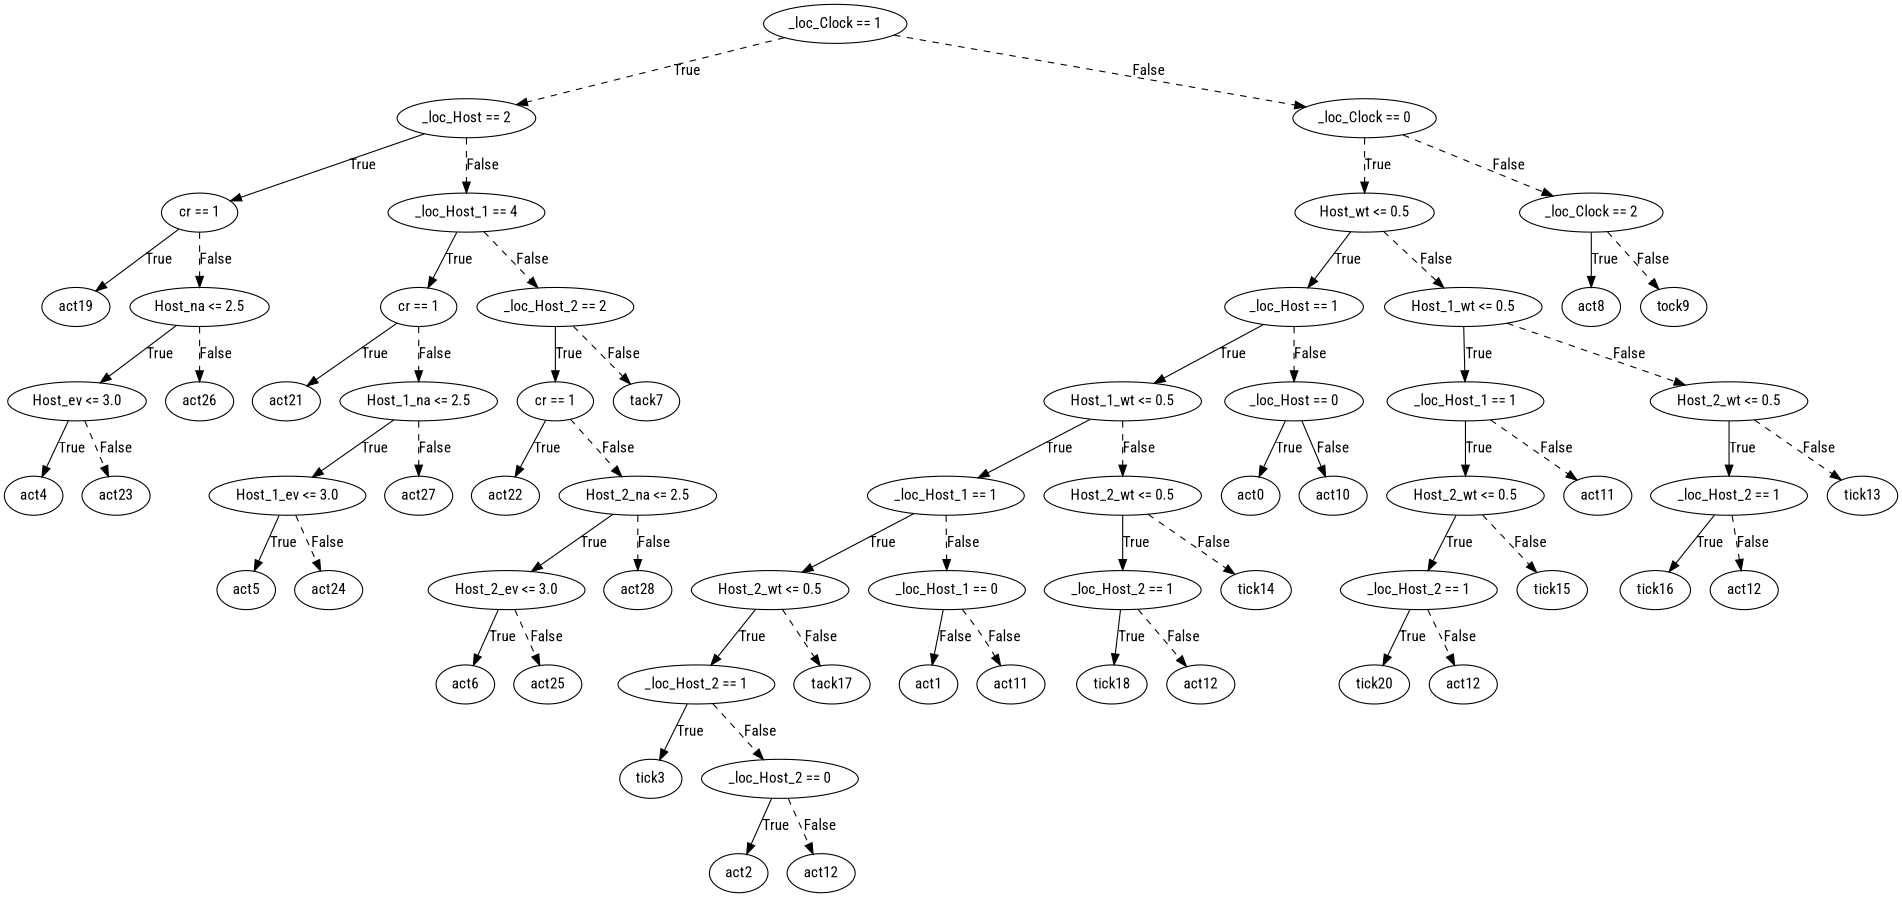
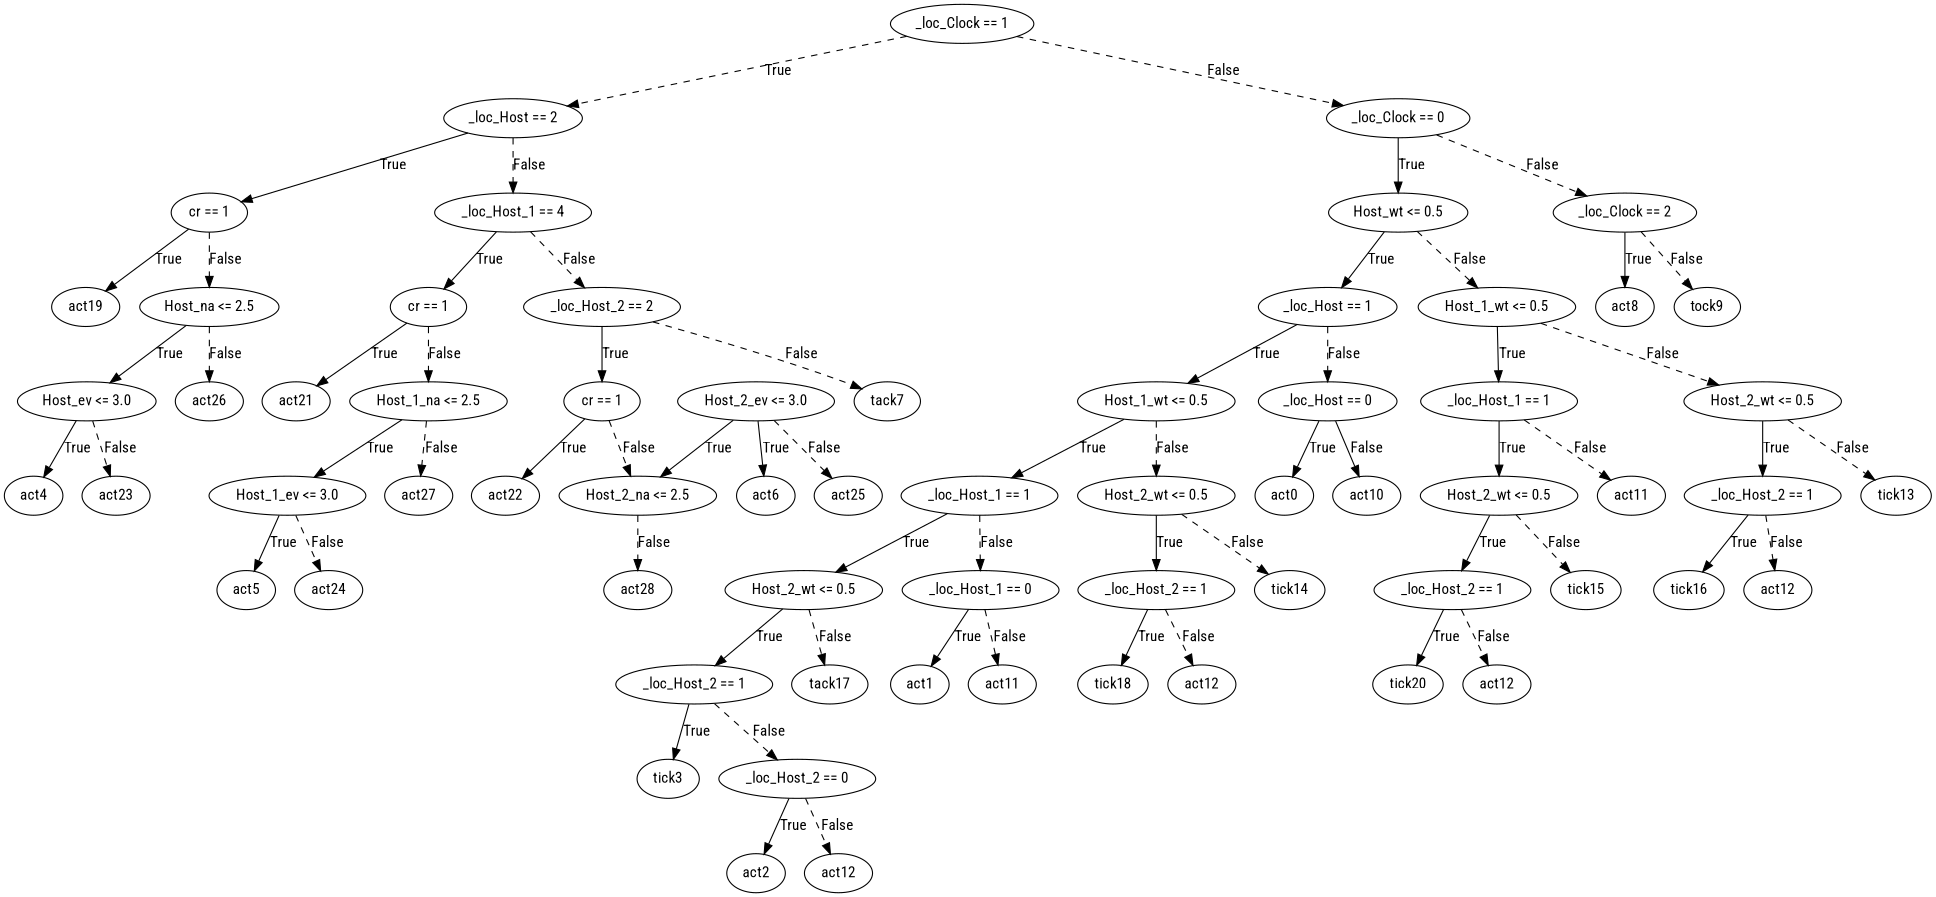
edge "_loc_Clock == 0" -> "Host_wt <= 0.5": style dashed -> solid
edge "Host_2_na <= 2.5" -> "Host_2_ev <= 3.0": reversed
edge "_loc_Host_1 == 0" -> "act1": label "False" -> "True"
